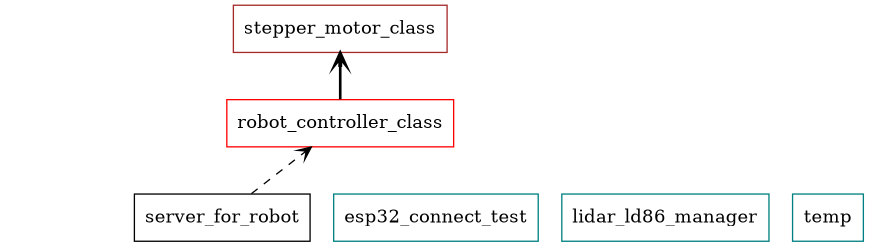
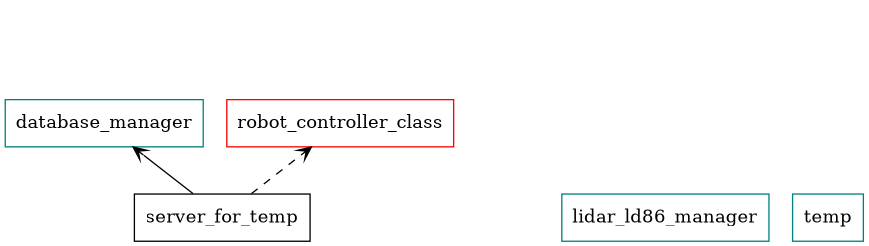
node "stepper_motor_class": removed
node "database_manager": added
node "server_for_robot": label "server_for_robot" -> "server_for_temp"
node "esp32_connect_test": removed
